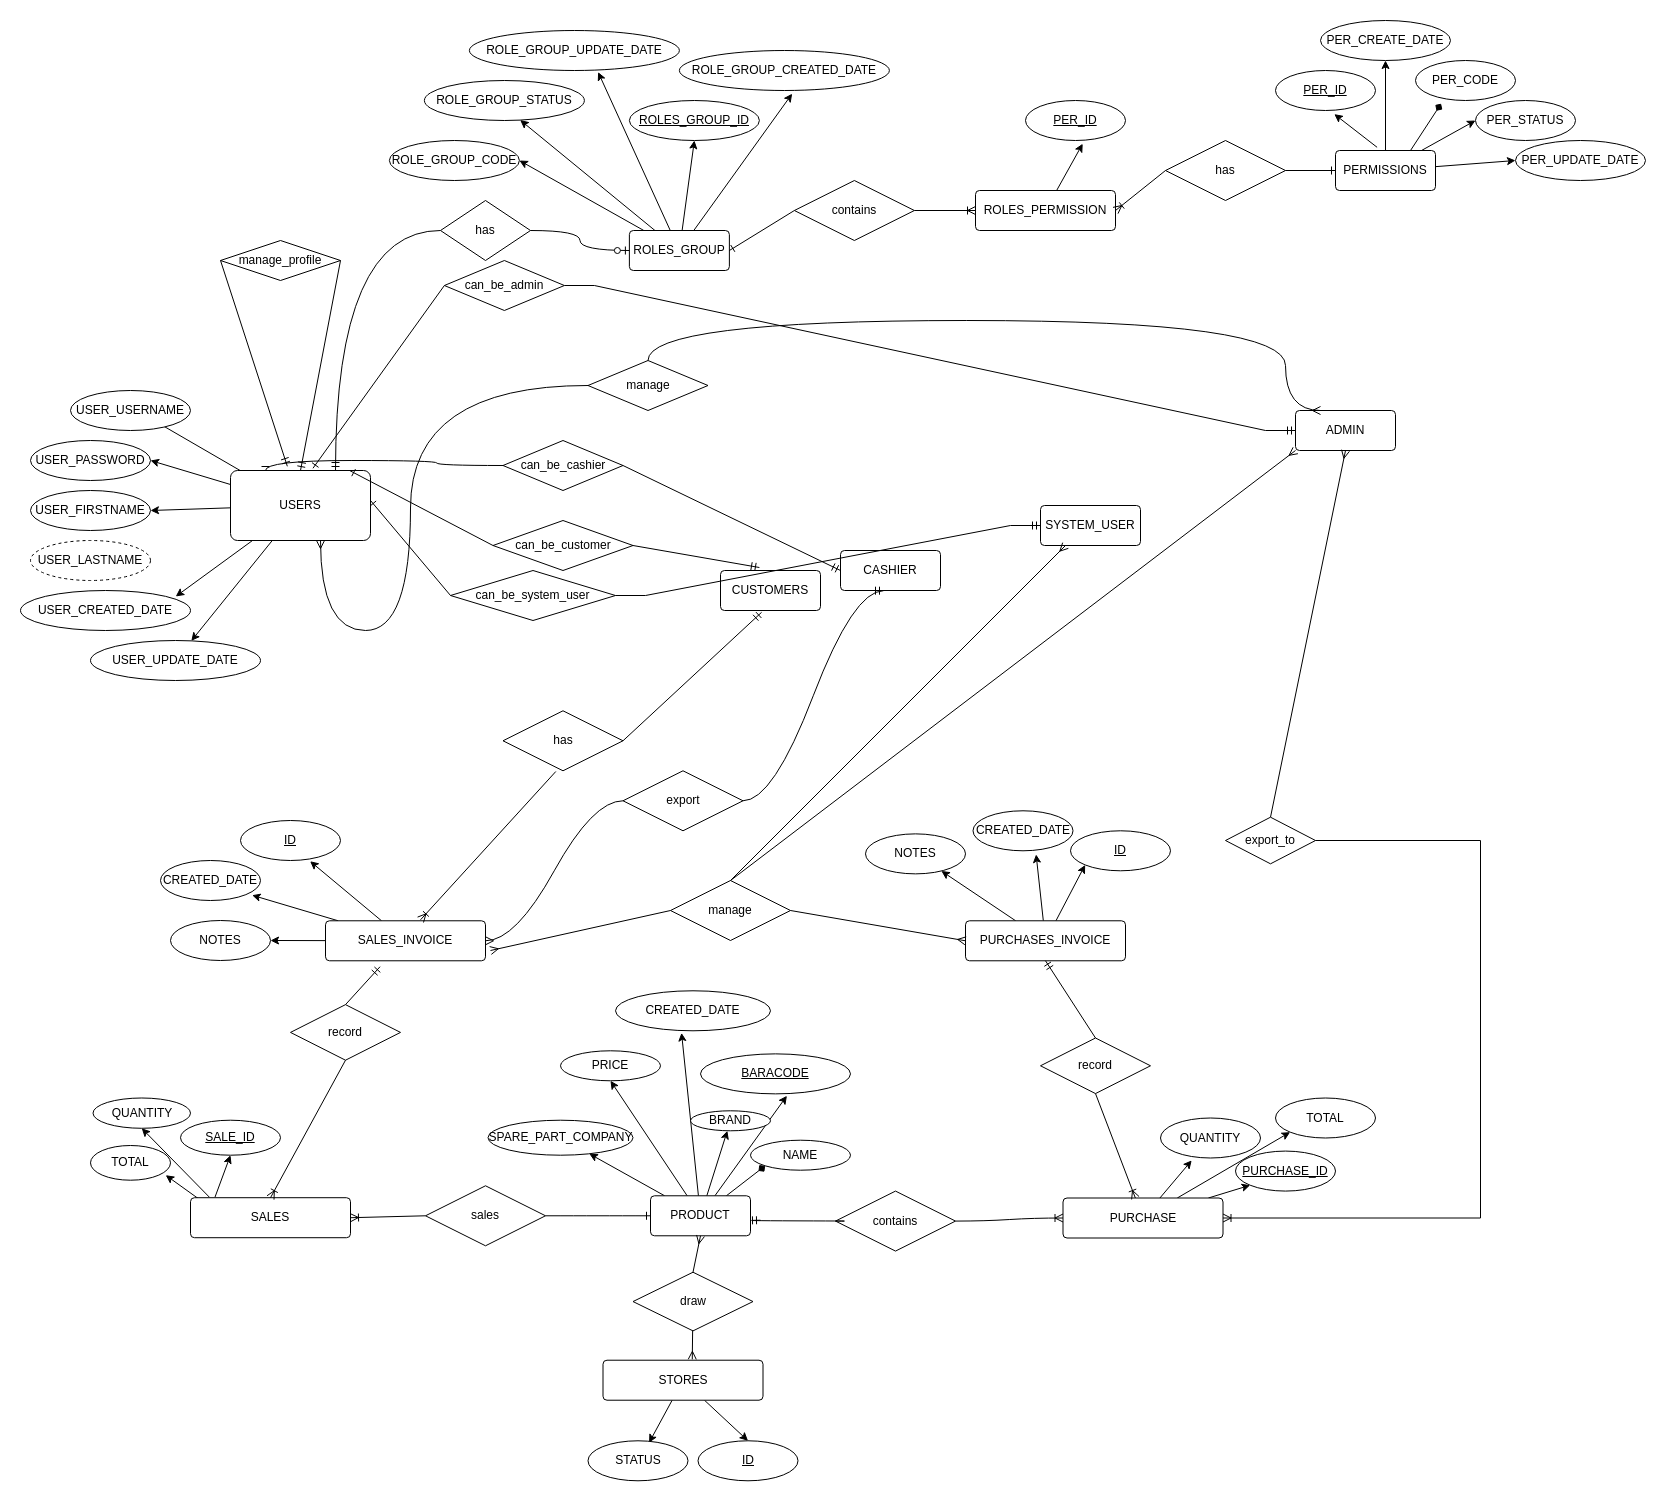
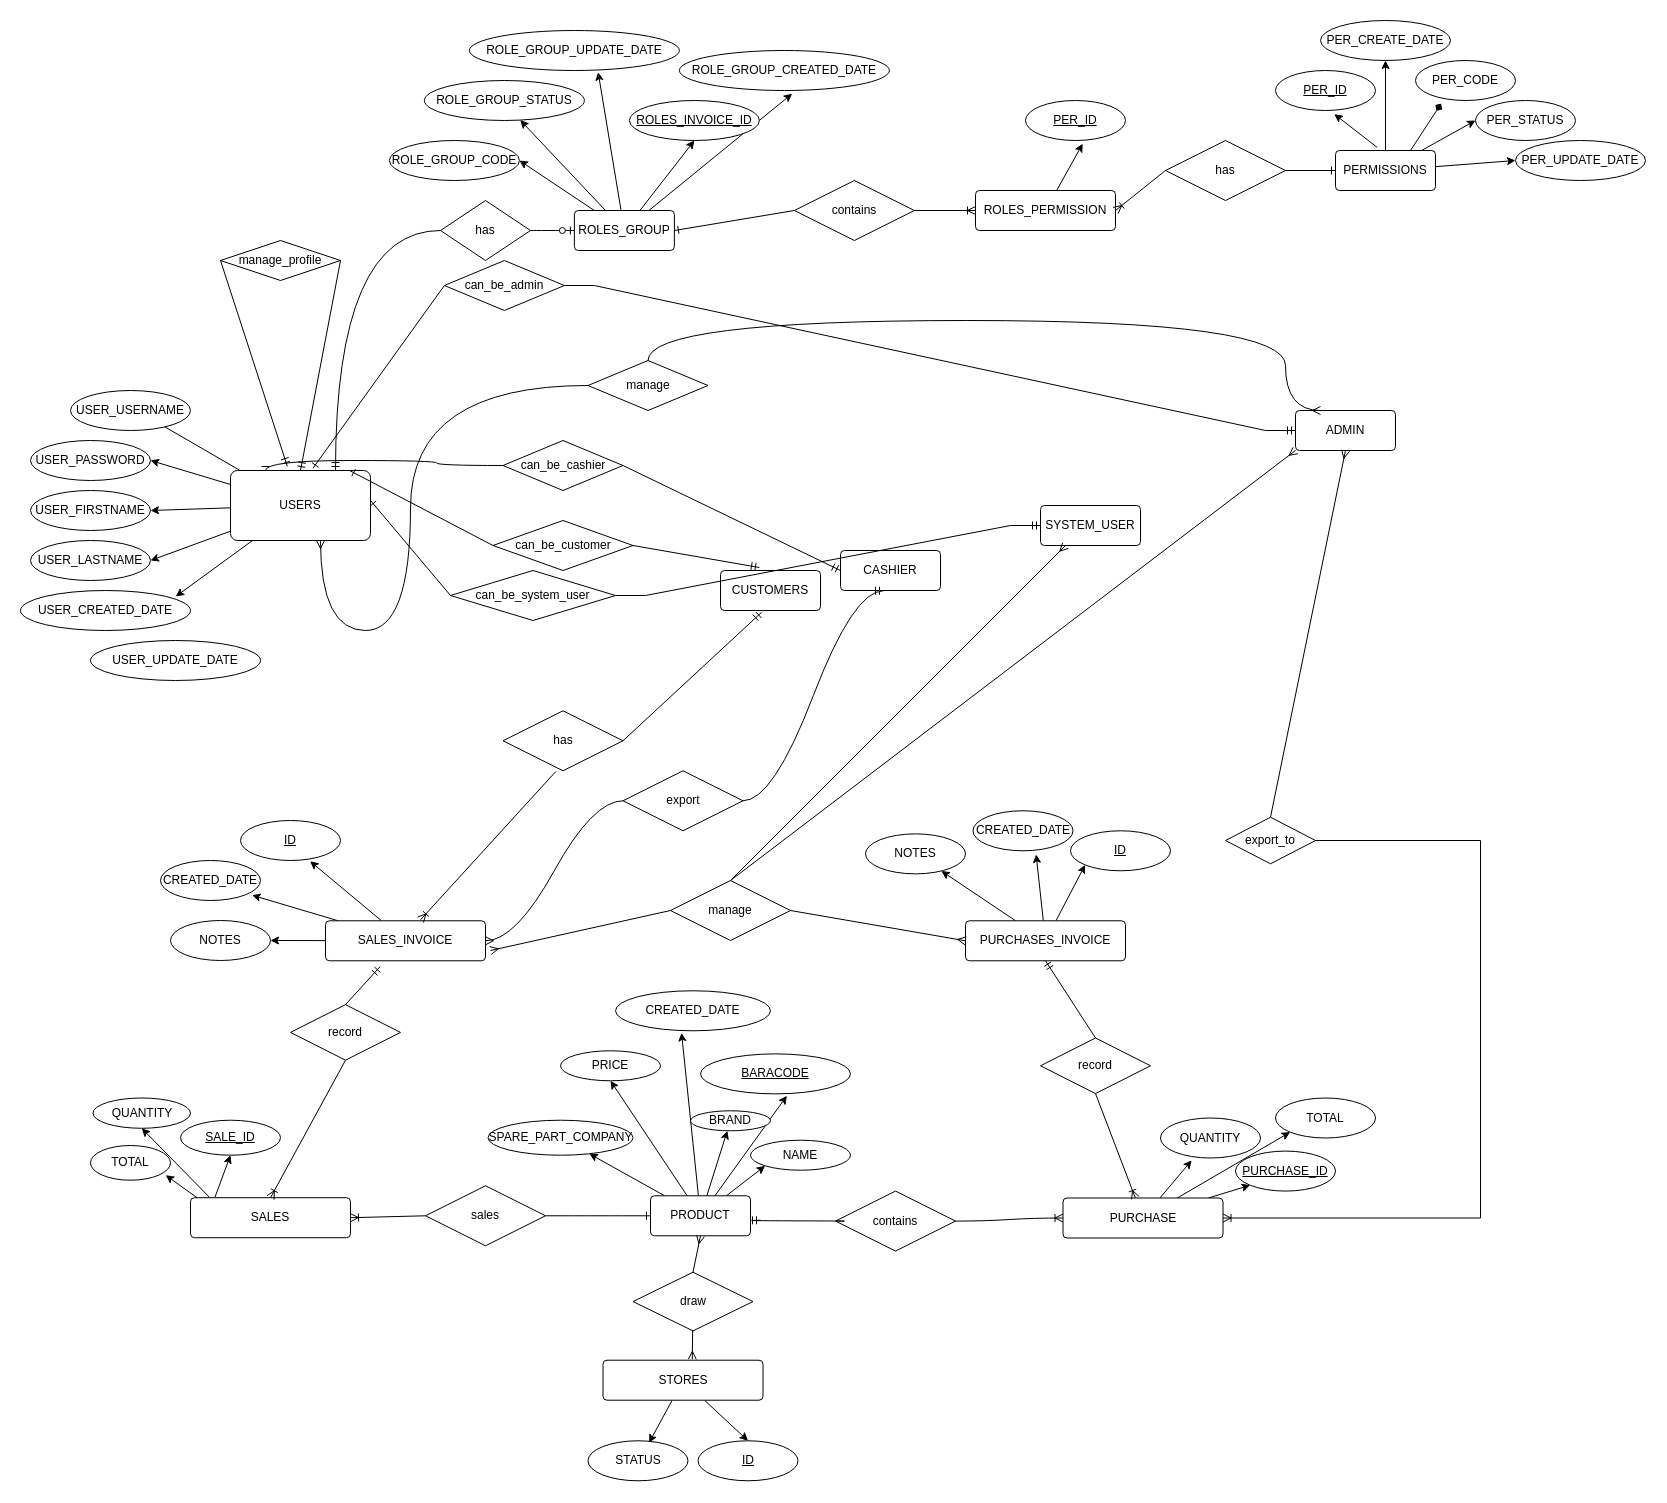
node "ROLES_GROUP_ID": label "ROLES_GROUP_ID" -> "ROLES_INVOICE_ID"
node "ROLES_GROUP": moved (679, 251) -> (624, 231)
node "USER_LASTNAME": style dashed -> solid
edge "USERS" -> "USER_UPDATE_DATE": now "USERS" -> "USER_LASTNAME"
edge "PRODUCT" -> "NAME": arrowhead diamond -> classic
